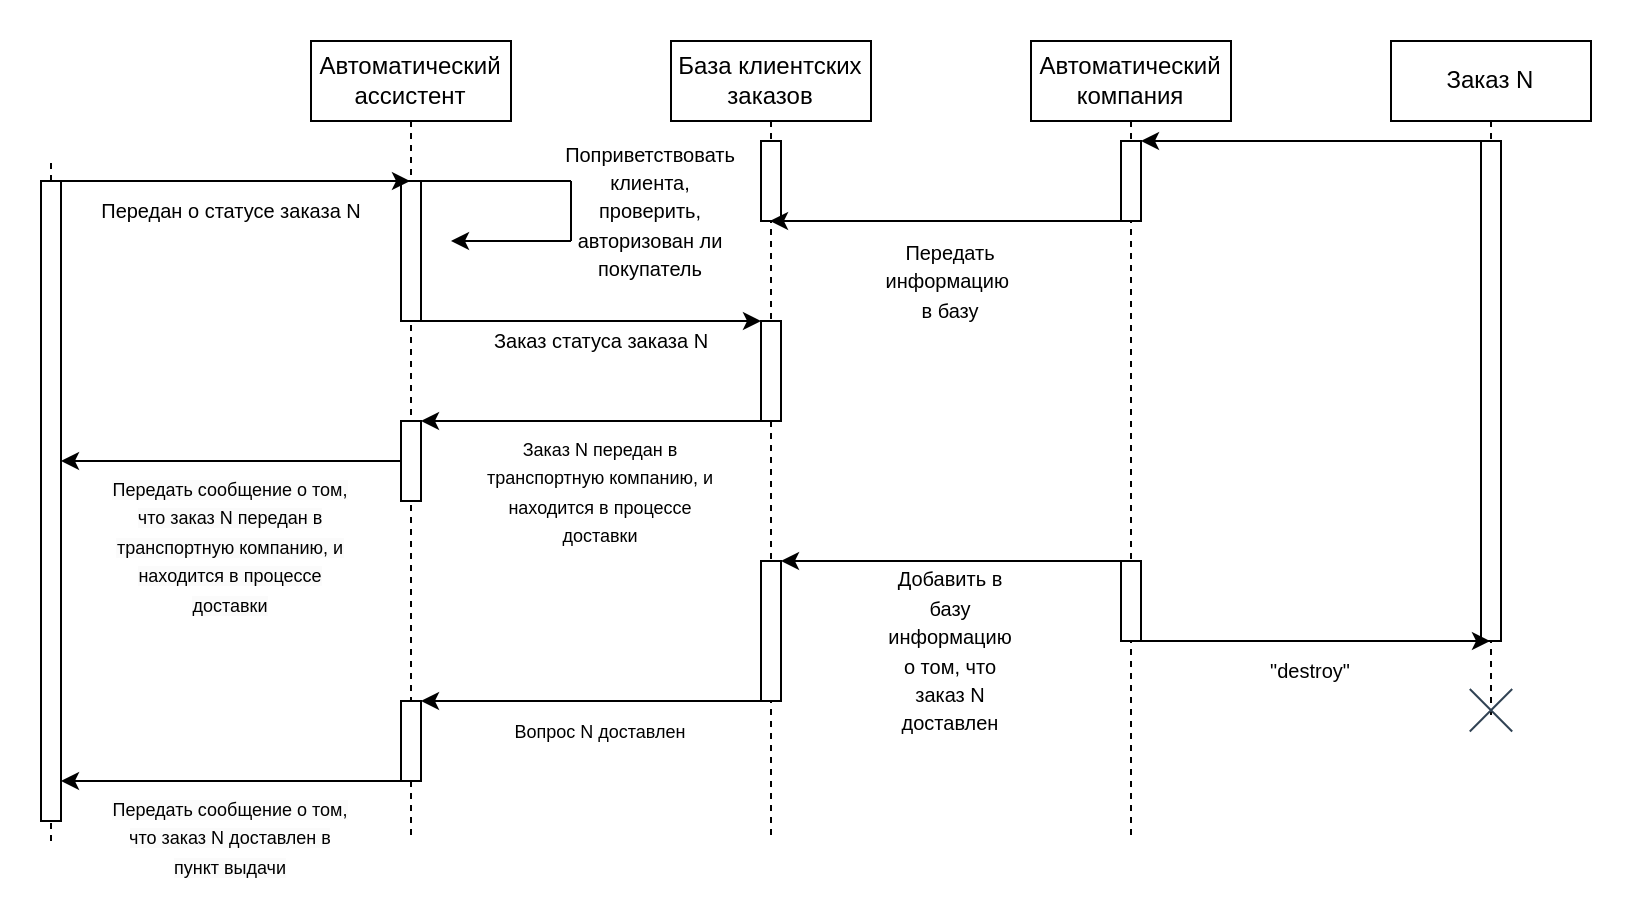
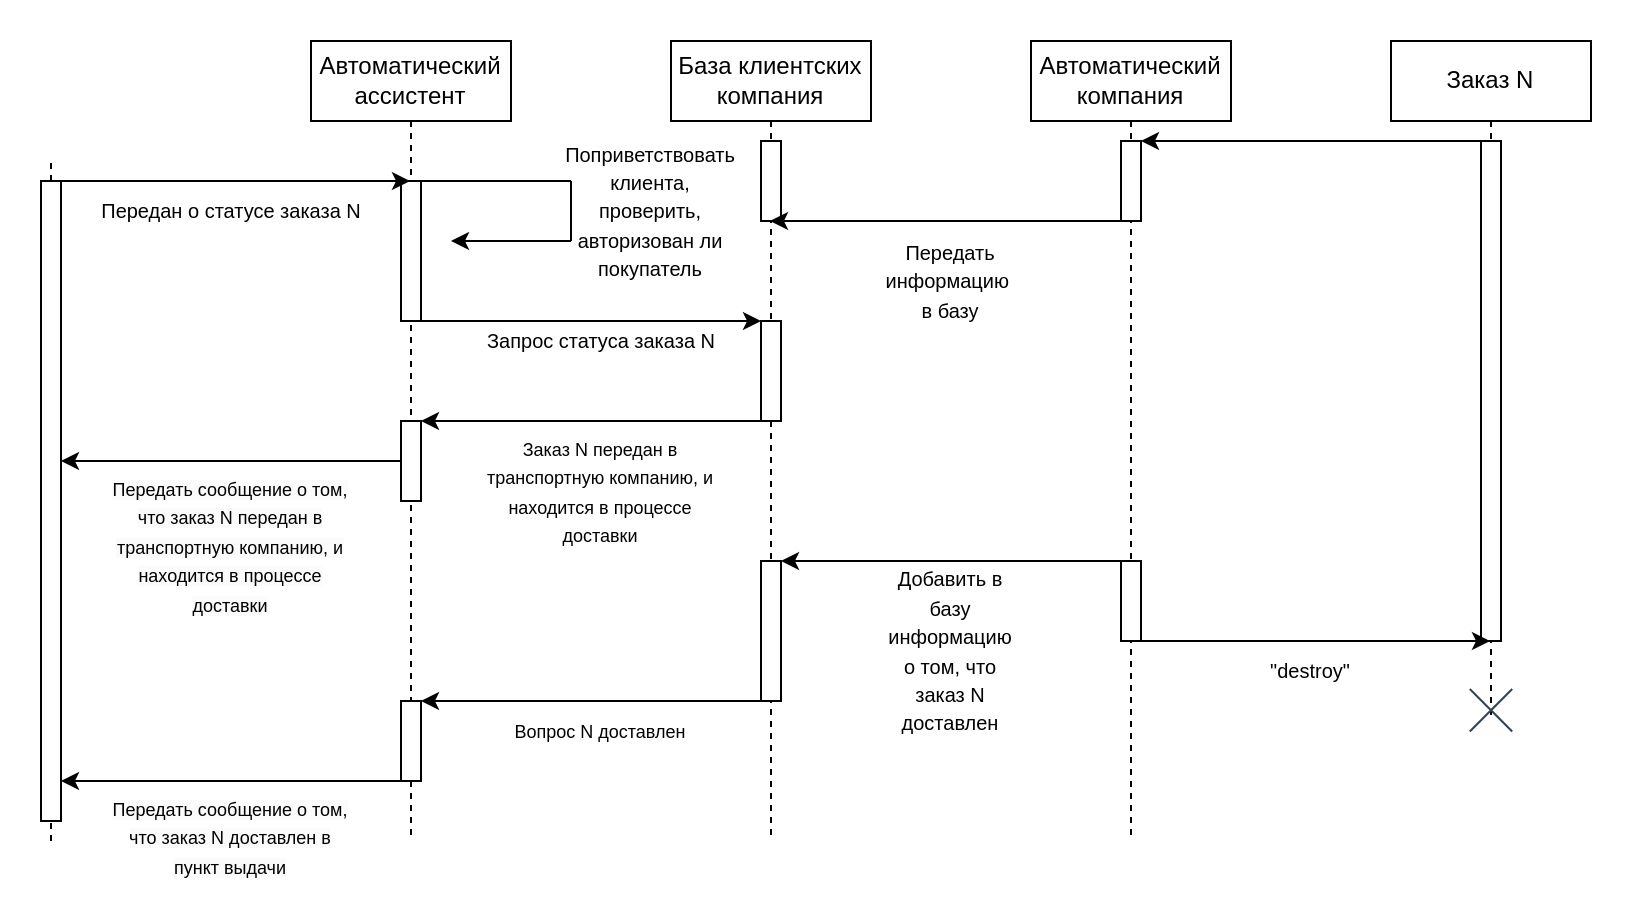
node "База клиентских заказов": label "База клиентских заказов" -> "База клиентских компания"
node "Заказ статуса заказа N": label "Заказ статуса заказа N" -> "Запрос статуса заказа N"
